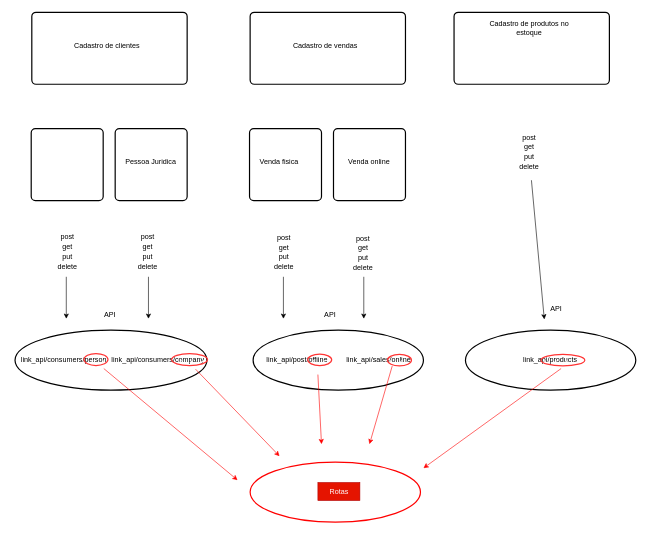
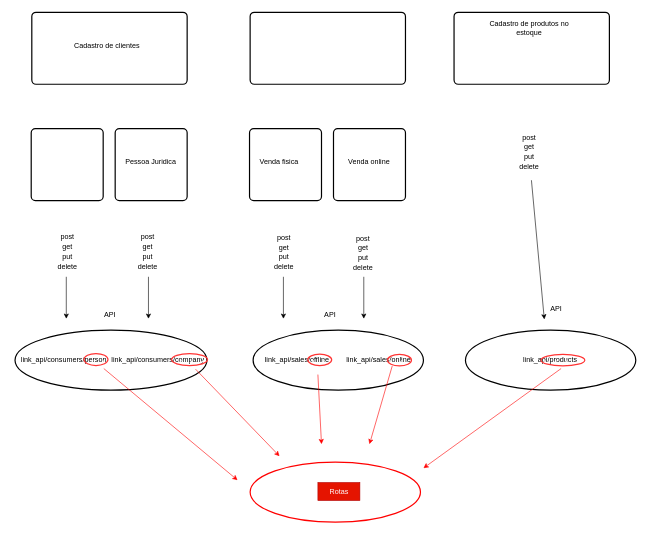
node "Cadastro de vendas": removed
node "link_api/post/offline": label "link_api/post/offline" -> "link_api/sales/offline"
